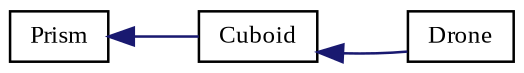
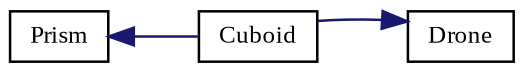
edge "Drone" -> "Cuboid": reversed
